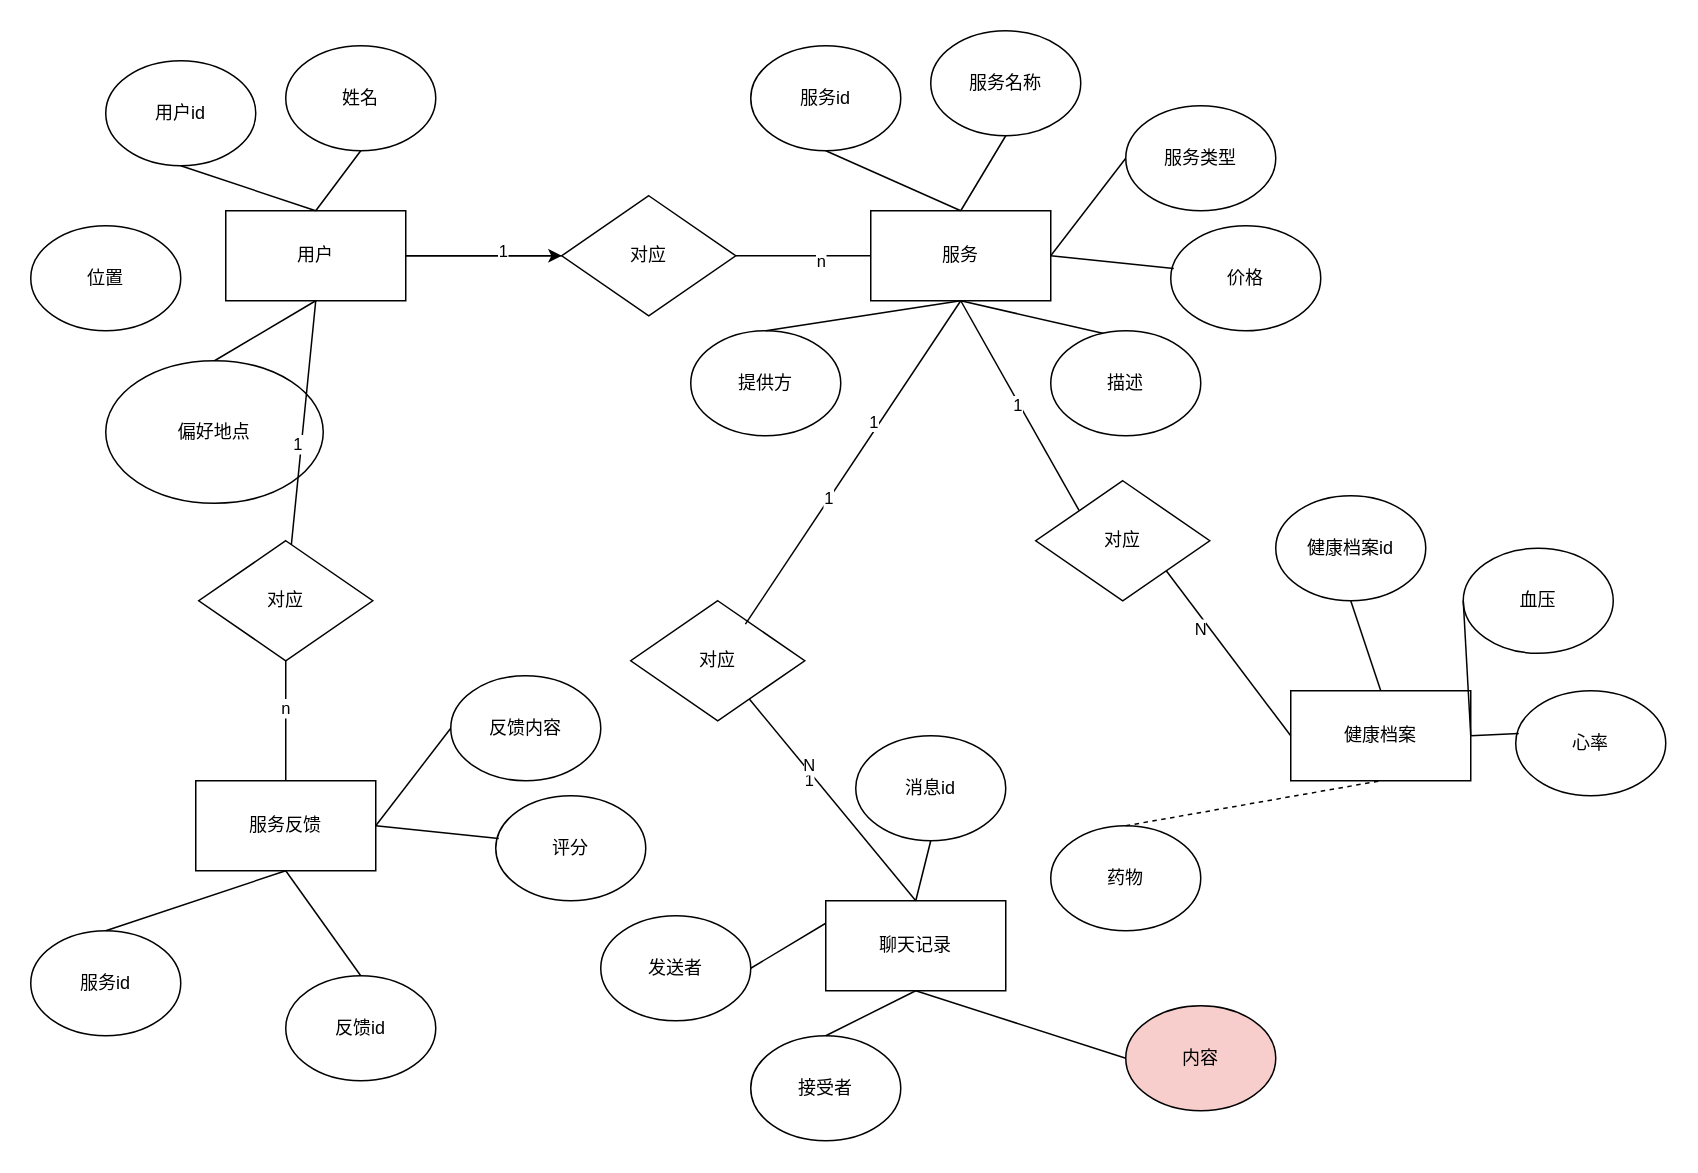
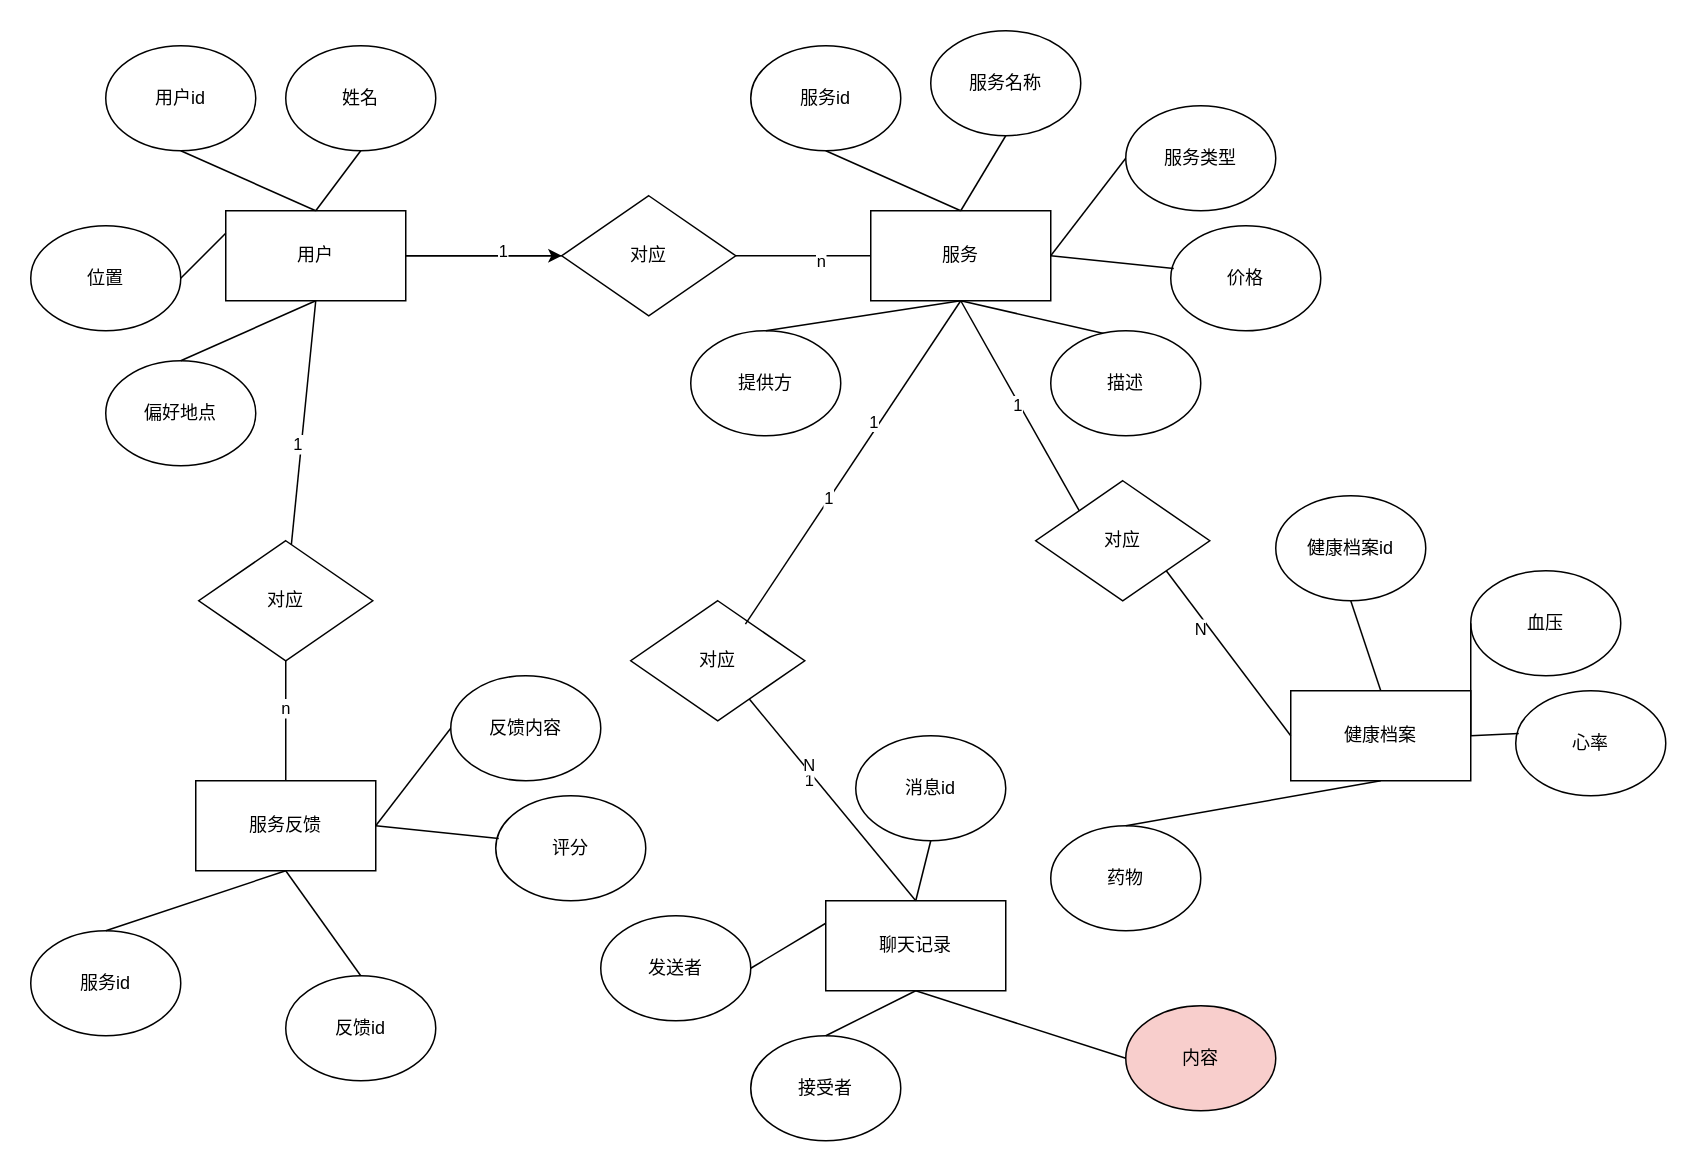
node "用户id": moved (181, 113) -> (181, 98)
edge "用户" -- "位置": added
node "偏好地点": size 218x143 -> 150x105
node "血压": moved (1538, 601) -> (1546, 623)
edge "健康档案" -- "药物": style dashed -> solid
